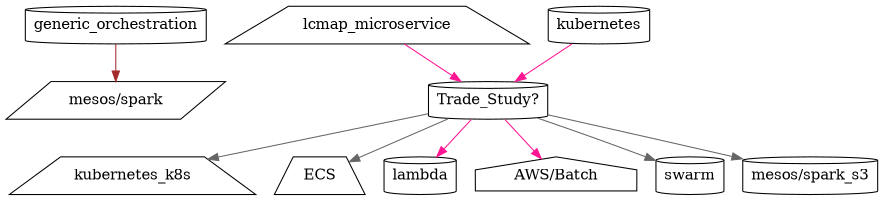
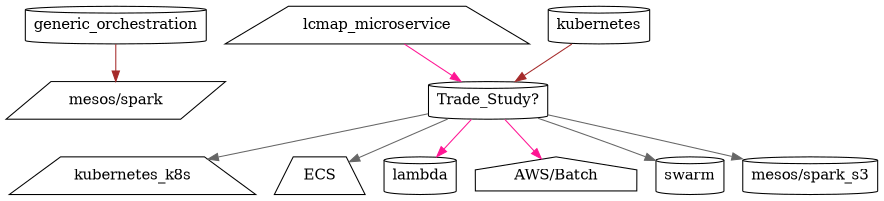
edge "kubernetes" -> "Trade_Study?": color deeppink -> brown
